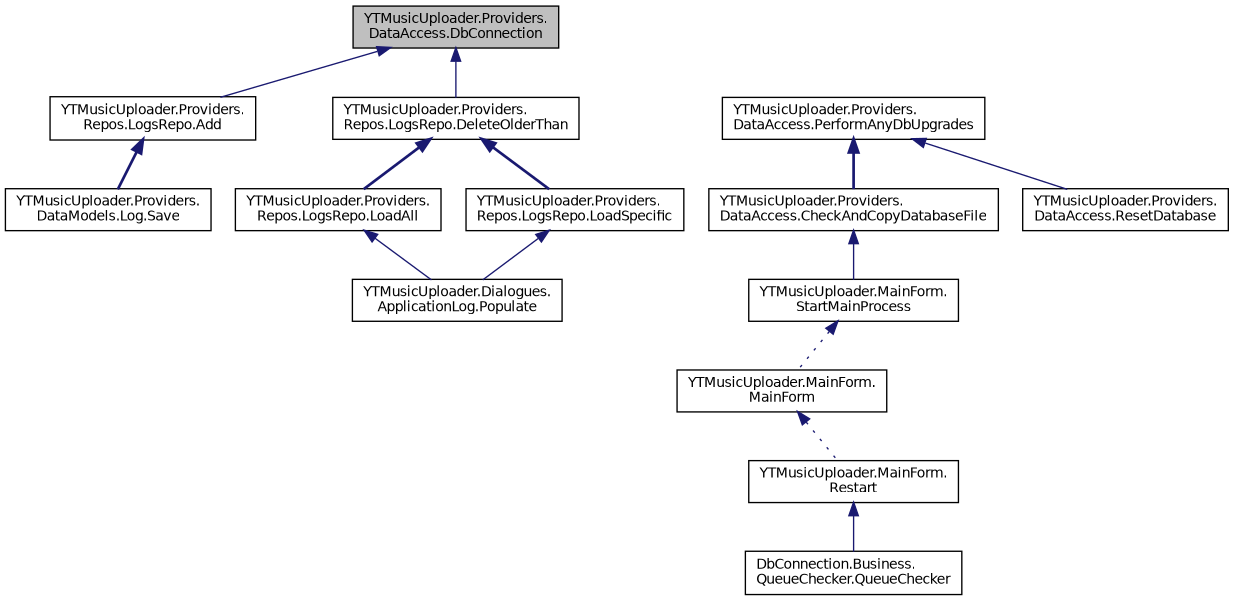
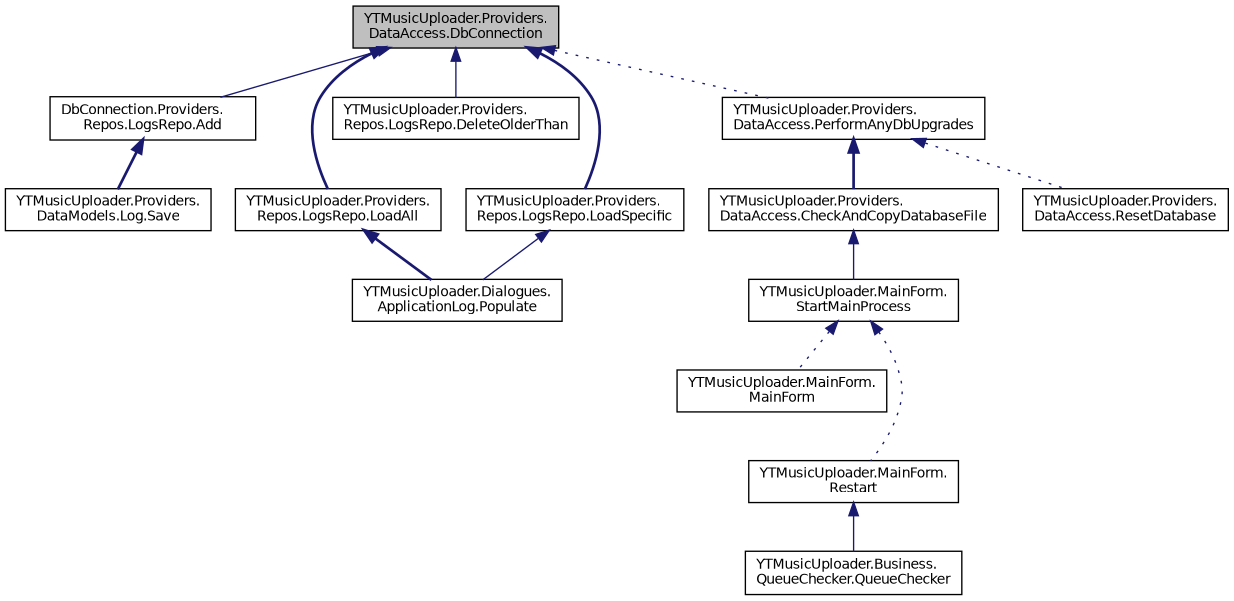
edge "YTMusicUploader.Providers. DataAccess.PerformAnyDbUpgrades" -> "YTMusicUploader.Providers. DataAccess.DbConnection": added
node "YTMusicUploader.Providers. Repos.LogsRepo.Add": label "YTMusicUploader.Providers. Repos.LogsRepo.Add" -> "DbConnection.Providers. Repos.LogsRepo.Add"
edge "YTMusicUploader.Providers. DataAccess.ResetDatabase" -> "YTMusicUploader.Providers. DataAccess.PerformAnyDbUpgrades": style solid -> dotted
edge "YTMusicUploader.Providers. Repos.LogsRepo.LoadAll" -> "YTMusicUploader.Providers. Repos.LogsRepo.DeleteOlderThan": now "YTMusicUploader.Providers. Repos.LogsRepo.LoadAll" -> "YTMusicUploader.Providers. DataAccess.DbConnection"
edge "YTMusicUploader.Providers. Repos.LogsRepo.LoadSpecific" -> "YTMusicUploader.Providers. Repos.LogsRepo.DeleteOlderThan": now "YTMusicUploader.Providers. Repos.LogsRepo.LoadSpecific" -> "YTMusicUploader.Providers. DataAccess.DbConnection"
edge "YTMusicUploader.Dialogues. ApplicationLog.Populate" -> "YTMusicUploader.Providers. Repos.LogsRepo.LoadAll": style solid -> bold
edge "YTMusicUploader.MainForm. Restart" -> "YTMusicUploader.MainForm. MainForm": now "YTMusicUploader.MainForm. Restart" -> "YTMusicUploader.MainForm. StartMainProcess"
node "DbConnection.Business. QueueChecker.QueueChecker": label "DbConnection.Business. QueueChecker.QueueChecker" -> "YTMusicUploader.Business. QueueChecker.QueueChecker"
